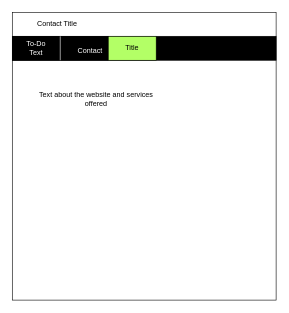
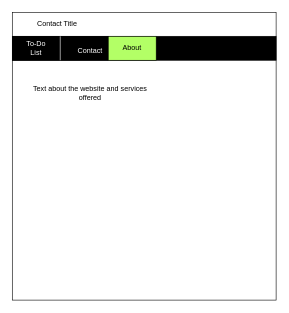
node "To-Do Text": label "To-Do Text" -> "To-Do List"
node "Title": label "Title" -> "About"
node "Text about the website and services offered": moved (96, 99) -> (90, 93)
